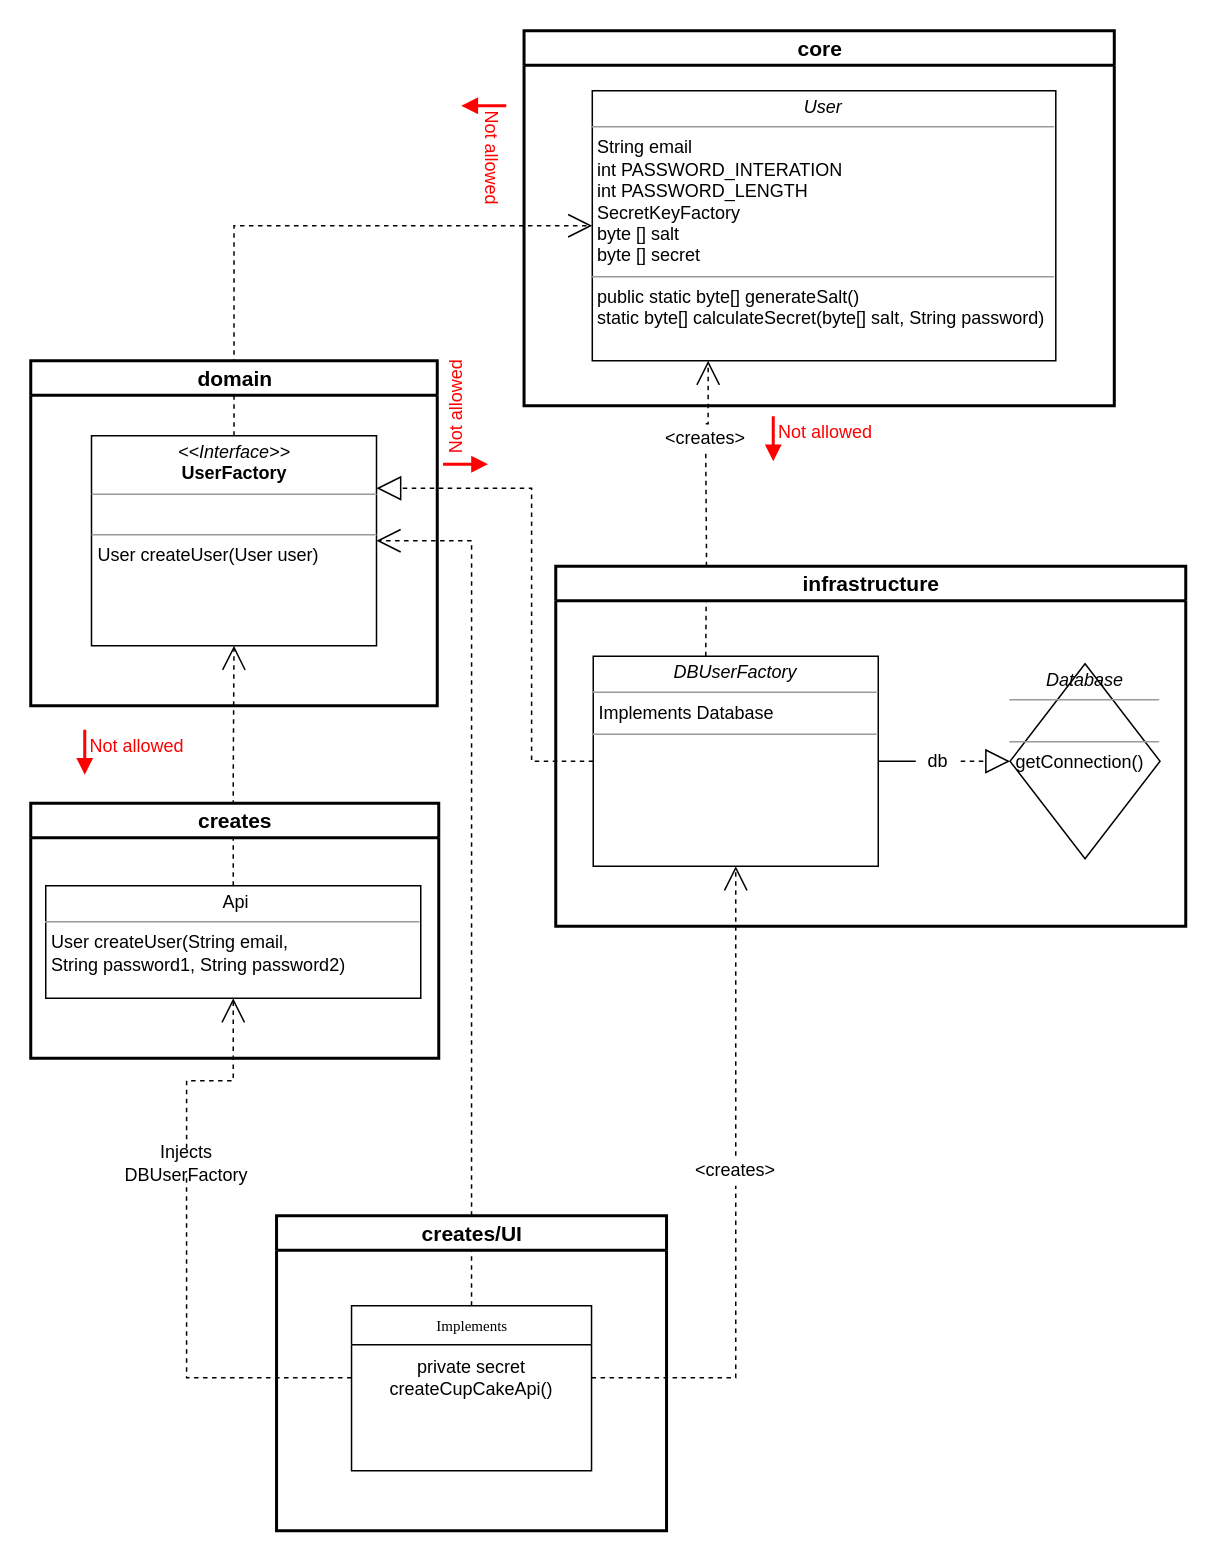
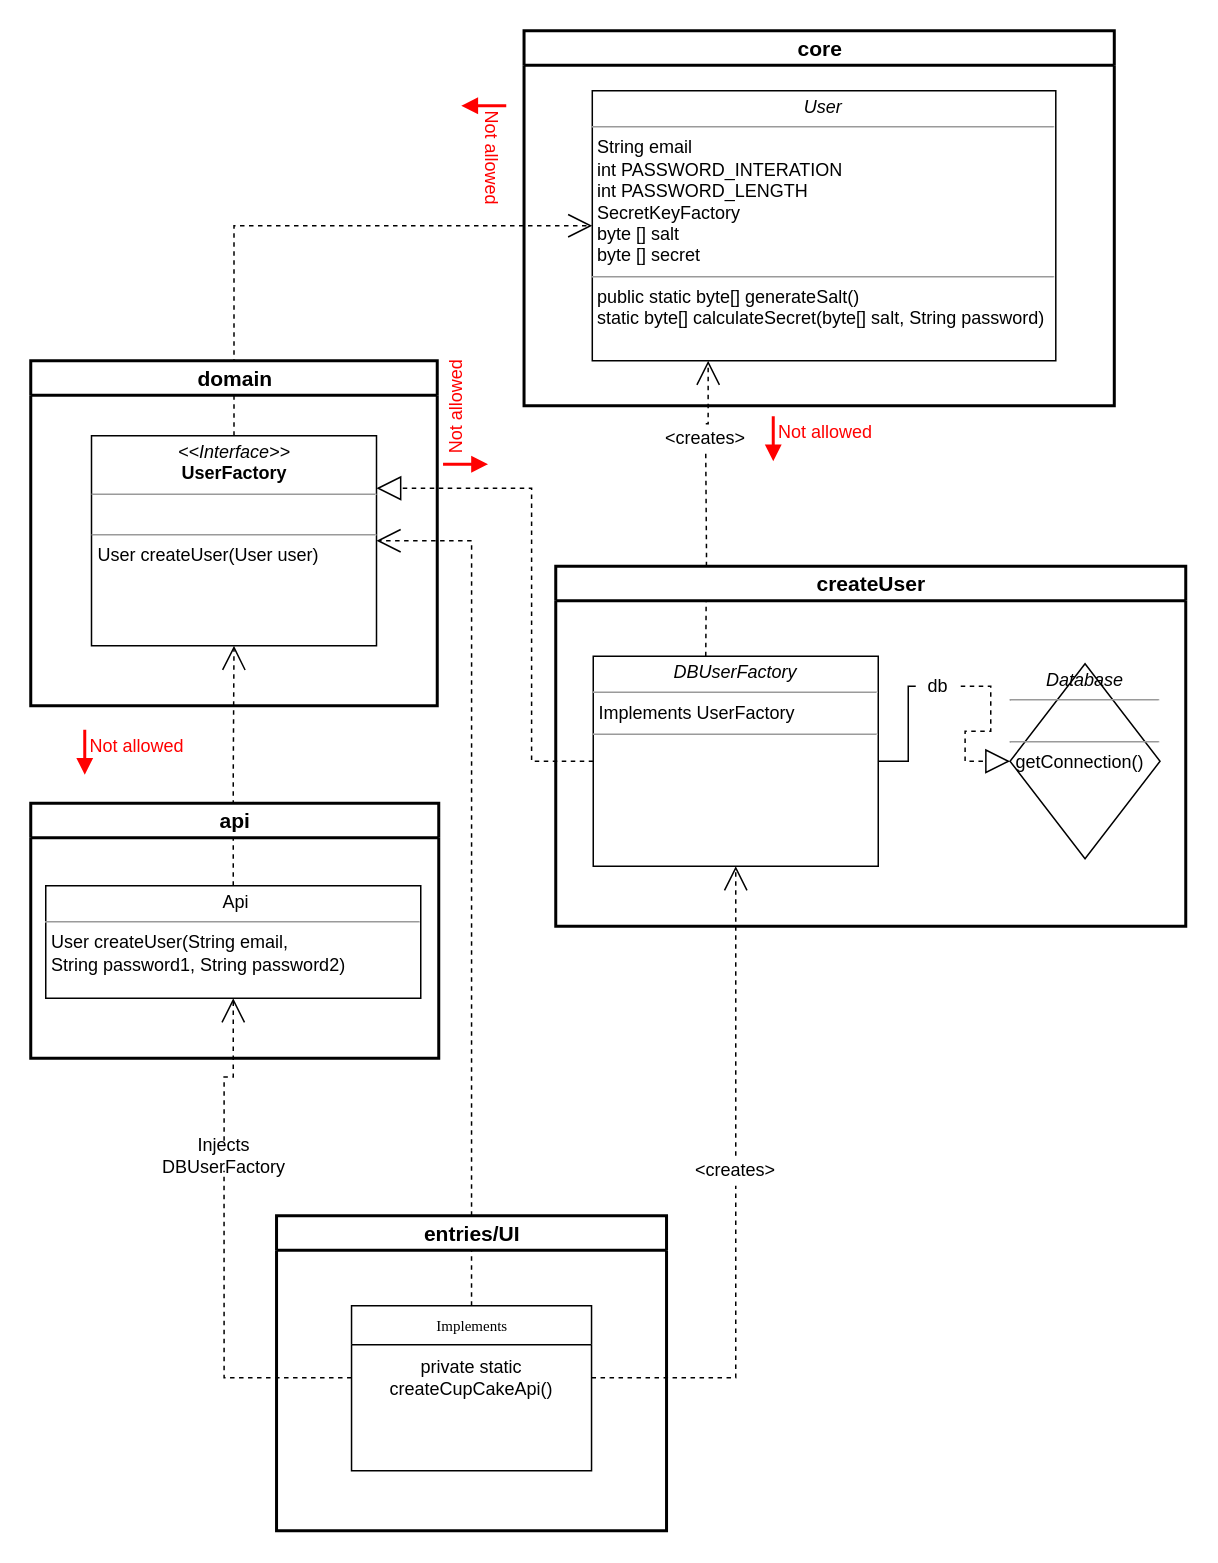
node "infrastructure": label "infrastructure" -> "createUser"
node "DBUserFactory Implements Database": label "DBUserFactory Implements Database" -> "DBUserFactory Implements UserFactory"
node "db": moved (938, 761) -> (938, 686)
node "creates": label "creates" -> "api"
node "Injects DBUserFactory": moved (187, 1163) -> (224, 1156)
node "creates/UI": label "creates/UI" -> "entries/UI"
node "private secret createCupCakeApi()": label "private secret createCupCakeApi()" -> "private static createCupCakeApi()"
